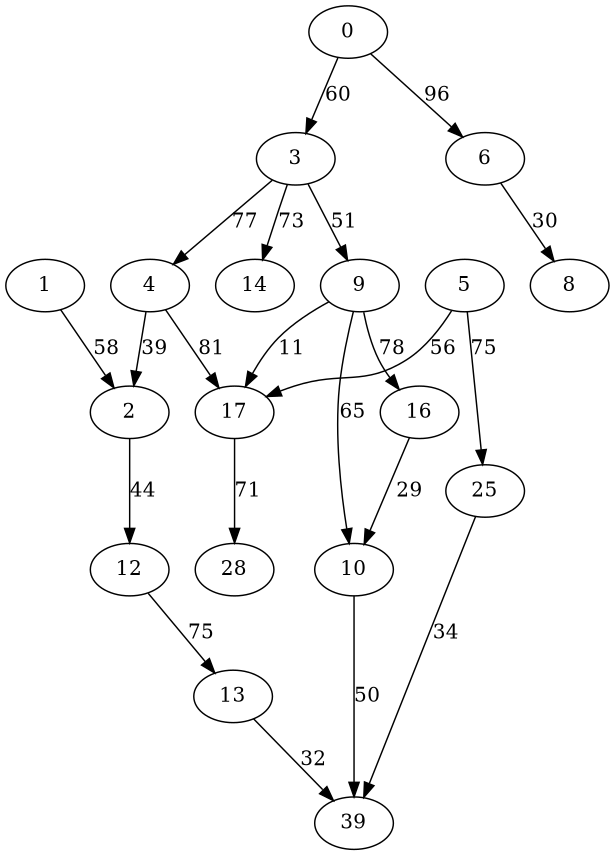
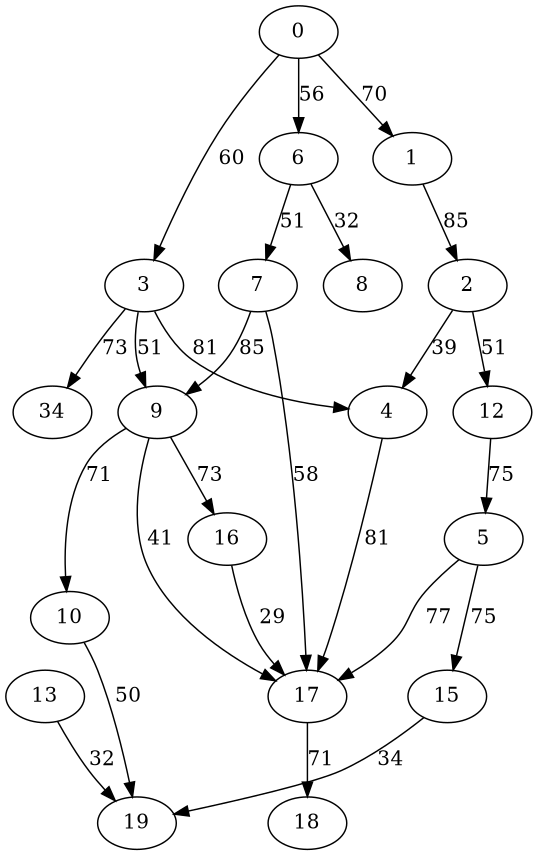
edge "0" -> "1": added, label "70"
edge "0" -> "6": label "96" -> "56"
edge "3" -> "4": label "77" -> "81"
edge "6" -> "8": label "30" -> "32"
node "14": label "14" -> "34"
node "7": added
edge "4" -> "2": reversed
edge "1" -> "2": label "58" -> "85"
edge "9" -> "17": label "11" -> "41"
edge "9" -> "16": label "78" -> "73"
edge "5" -> "17": label "56" -> "77"
edge "9" -> "10": label "65" -> "71"
edge "16" -> "10": now "16" -> "17"
edge "2" -> "12": label "44" -> "51"
node "25": label "25" -> "15"
node "28": label "28" -> "18"
edge "12" -> "13": now "12" -> "5"
node "39": label "39" -> "19"
